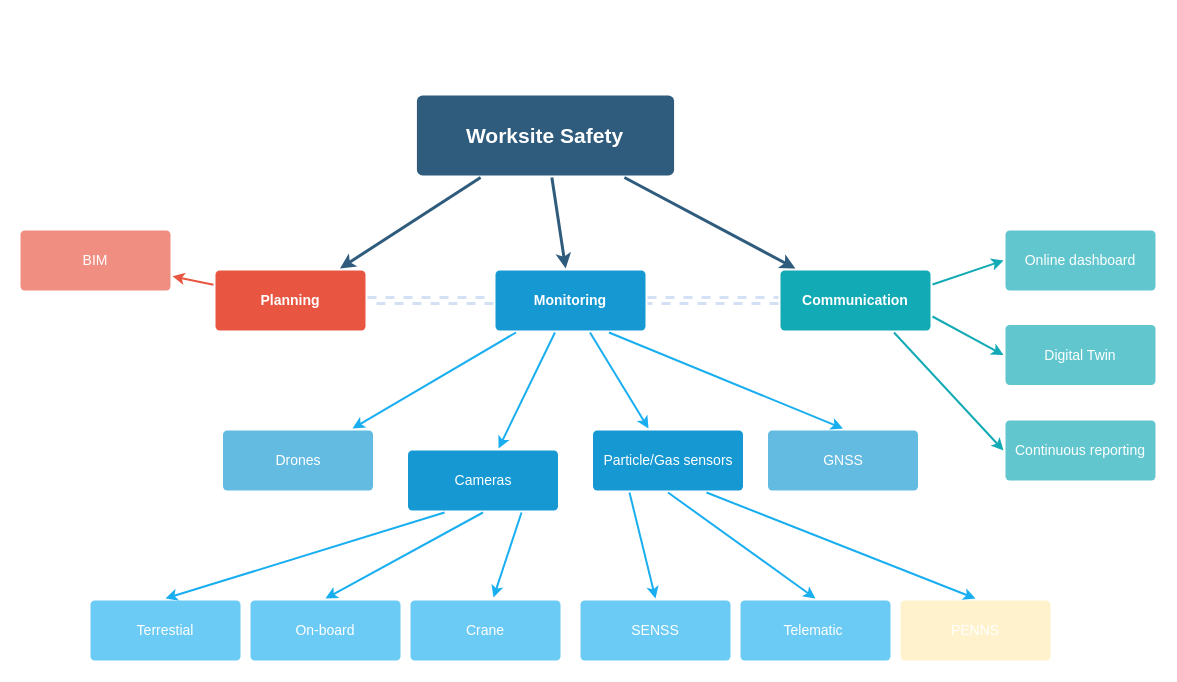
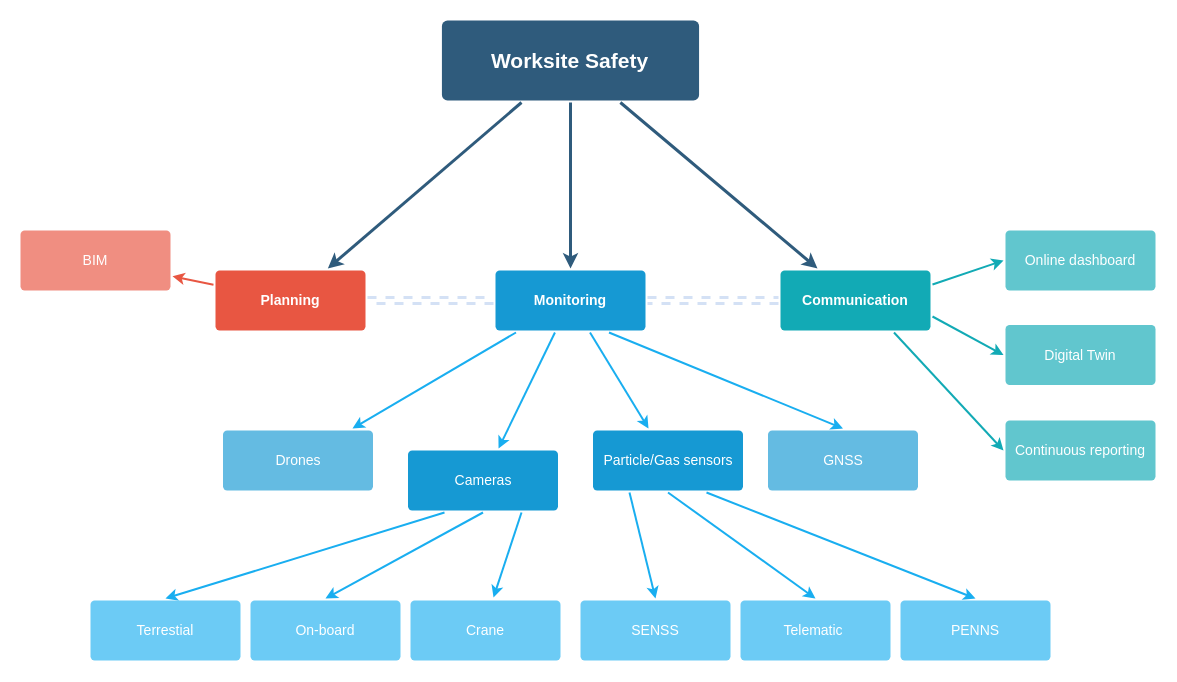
node "Worksite Safety": moved (545, 136) -> (570, 61)
node "PENNS": fillcolor #fff2cc -> #6ccbf5
